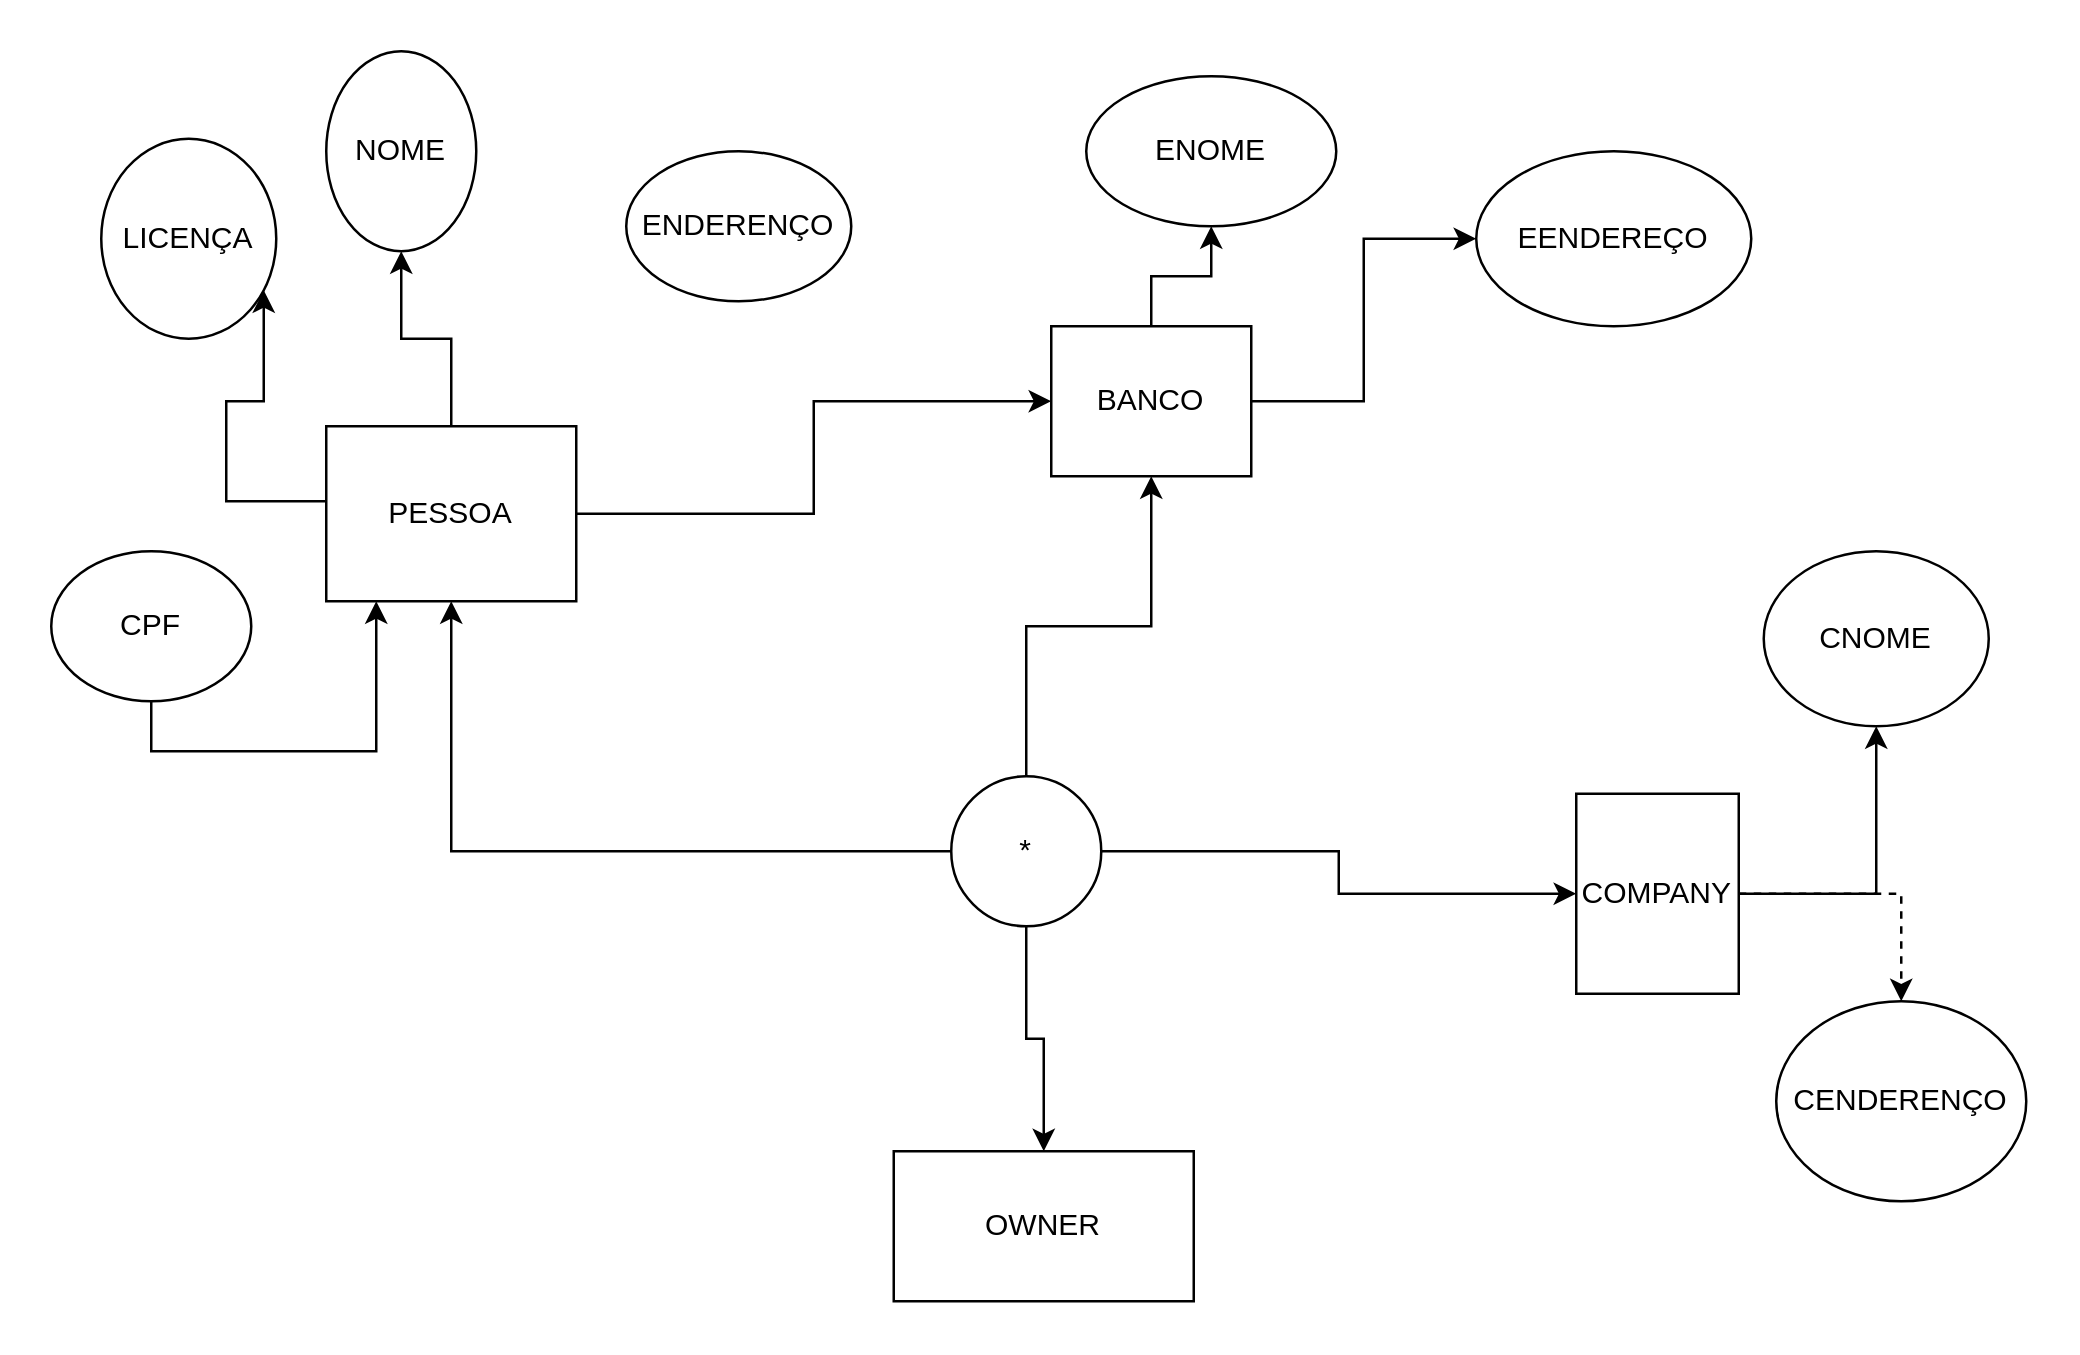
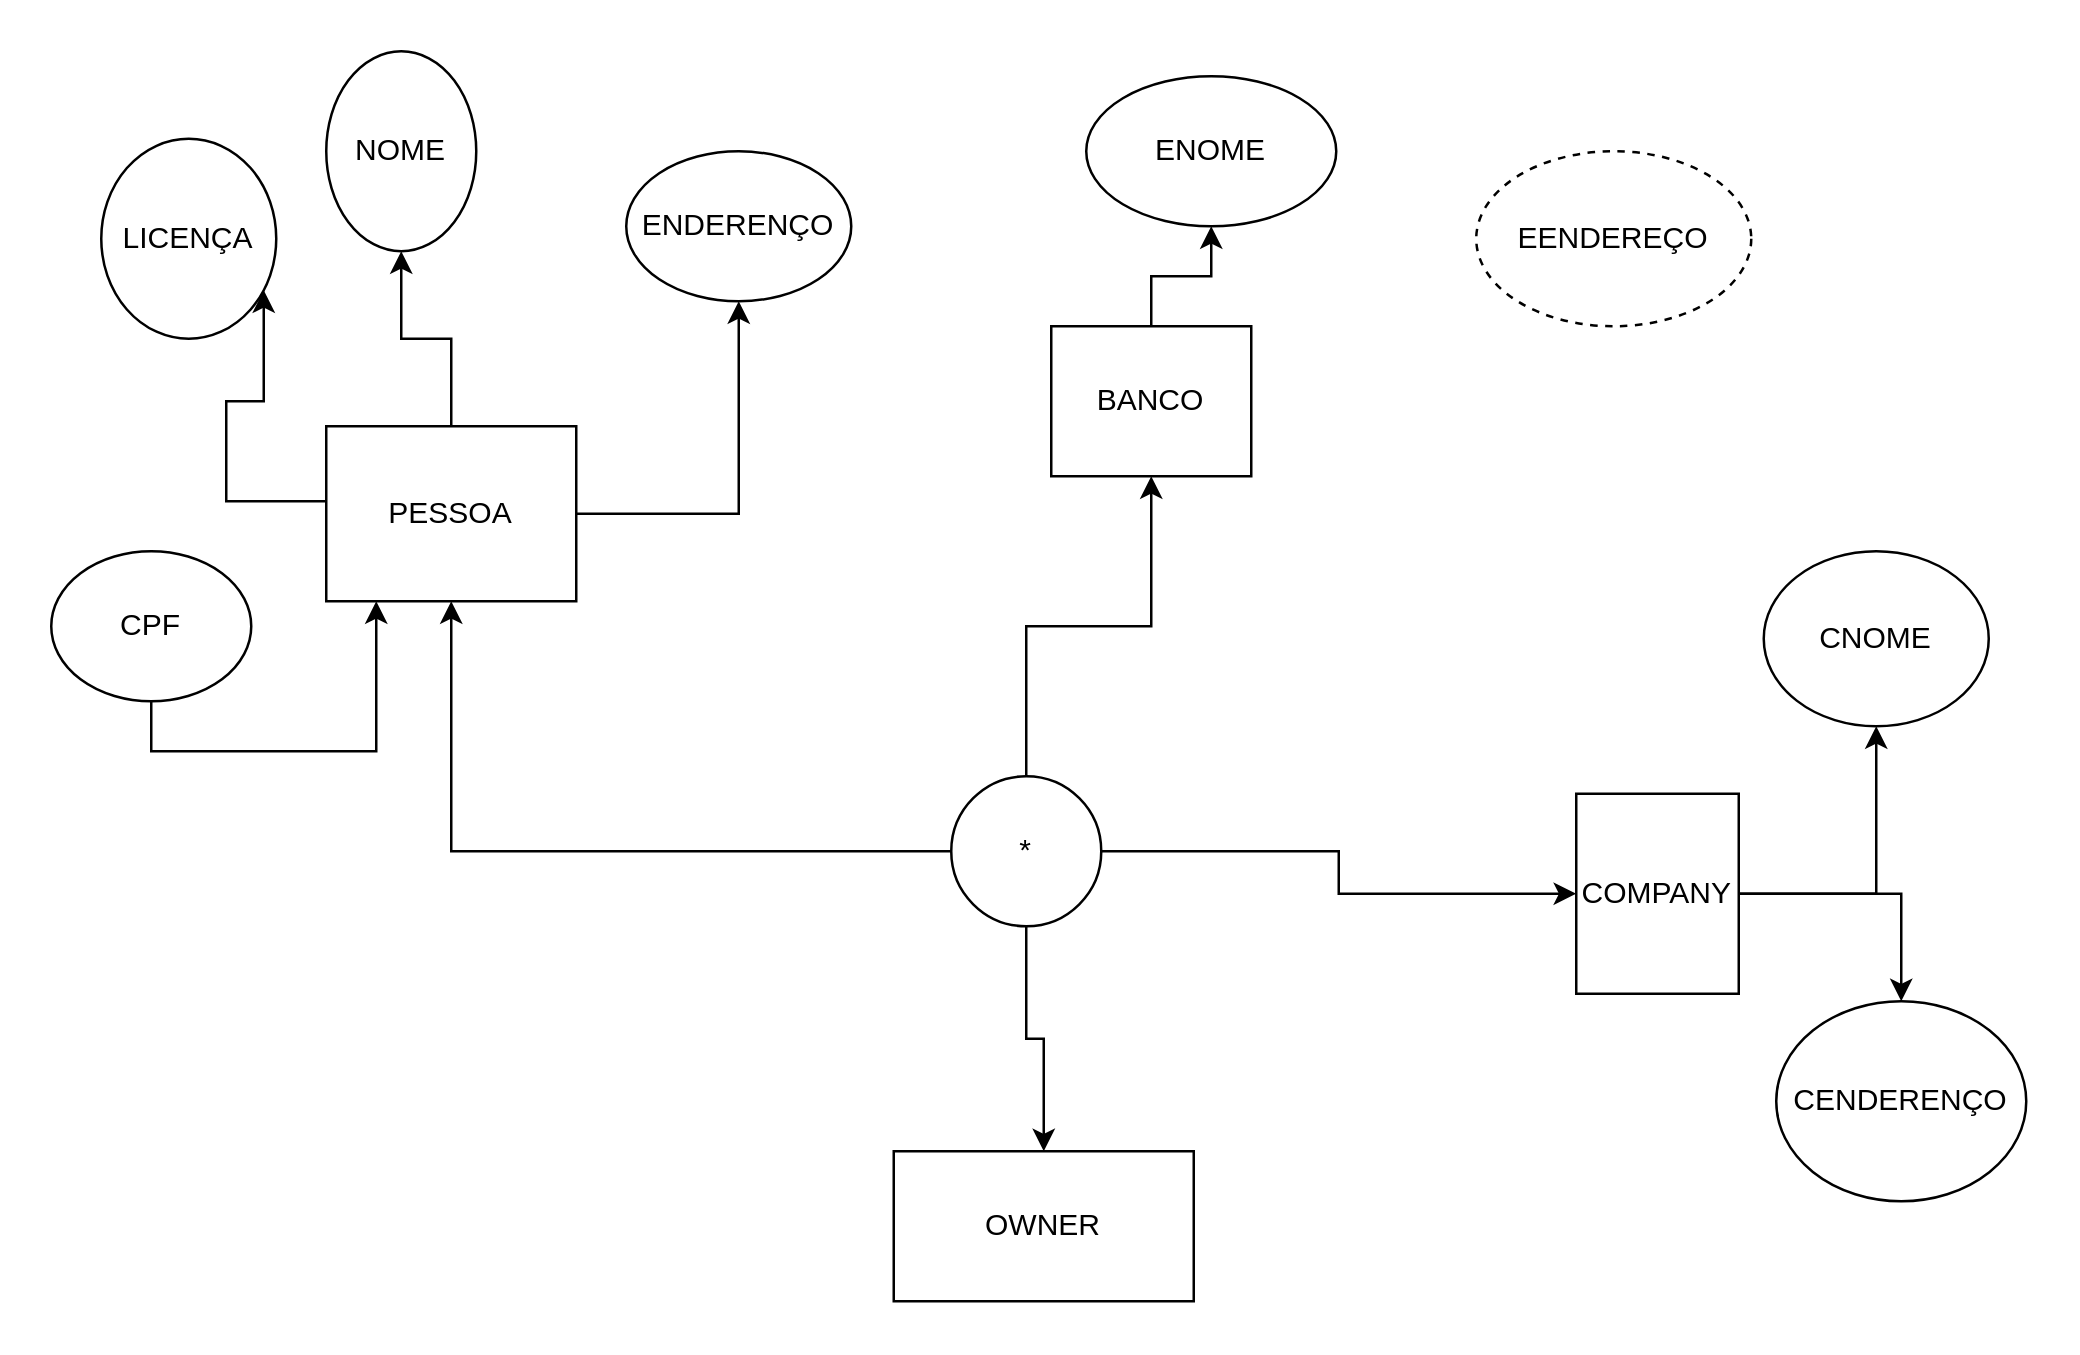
node "EENDEREÇO": style solid -> dashed
edge "BANCO" -> "EENDEREÇO": removed
edge "PESSOA" -> "BANCO": now "PESSOA" -> "ENDERENÇO"
edge "COMPANY" -> "CENDERENÇO": style dashed -> solid
